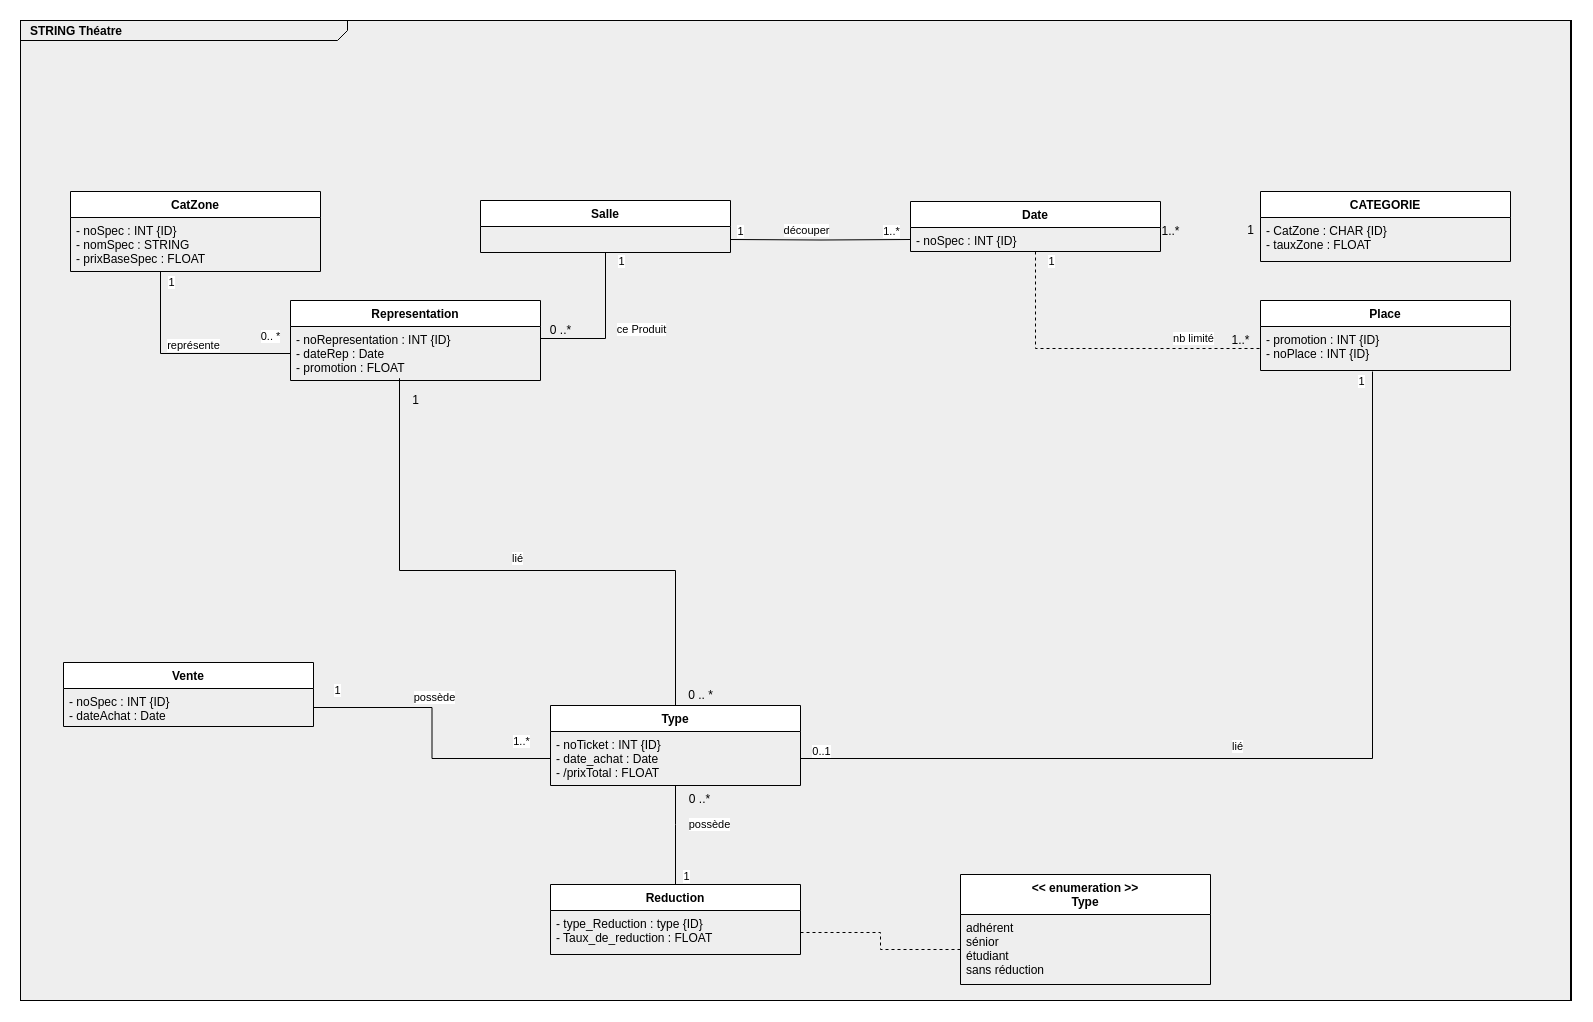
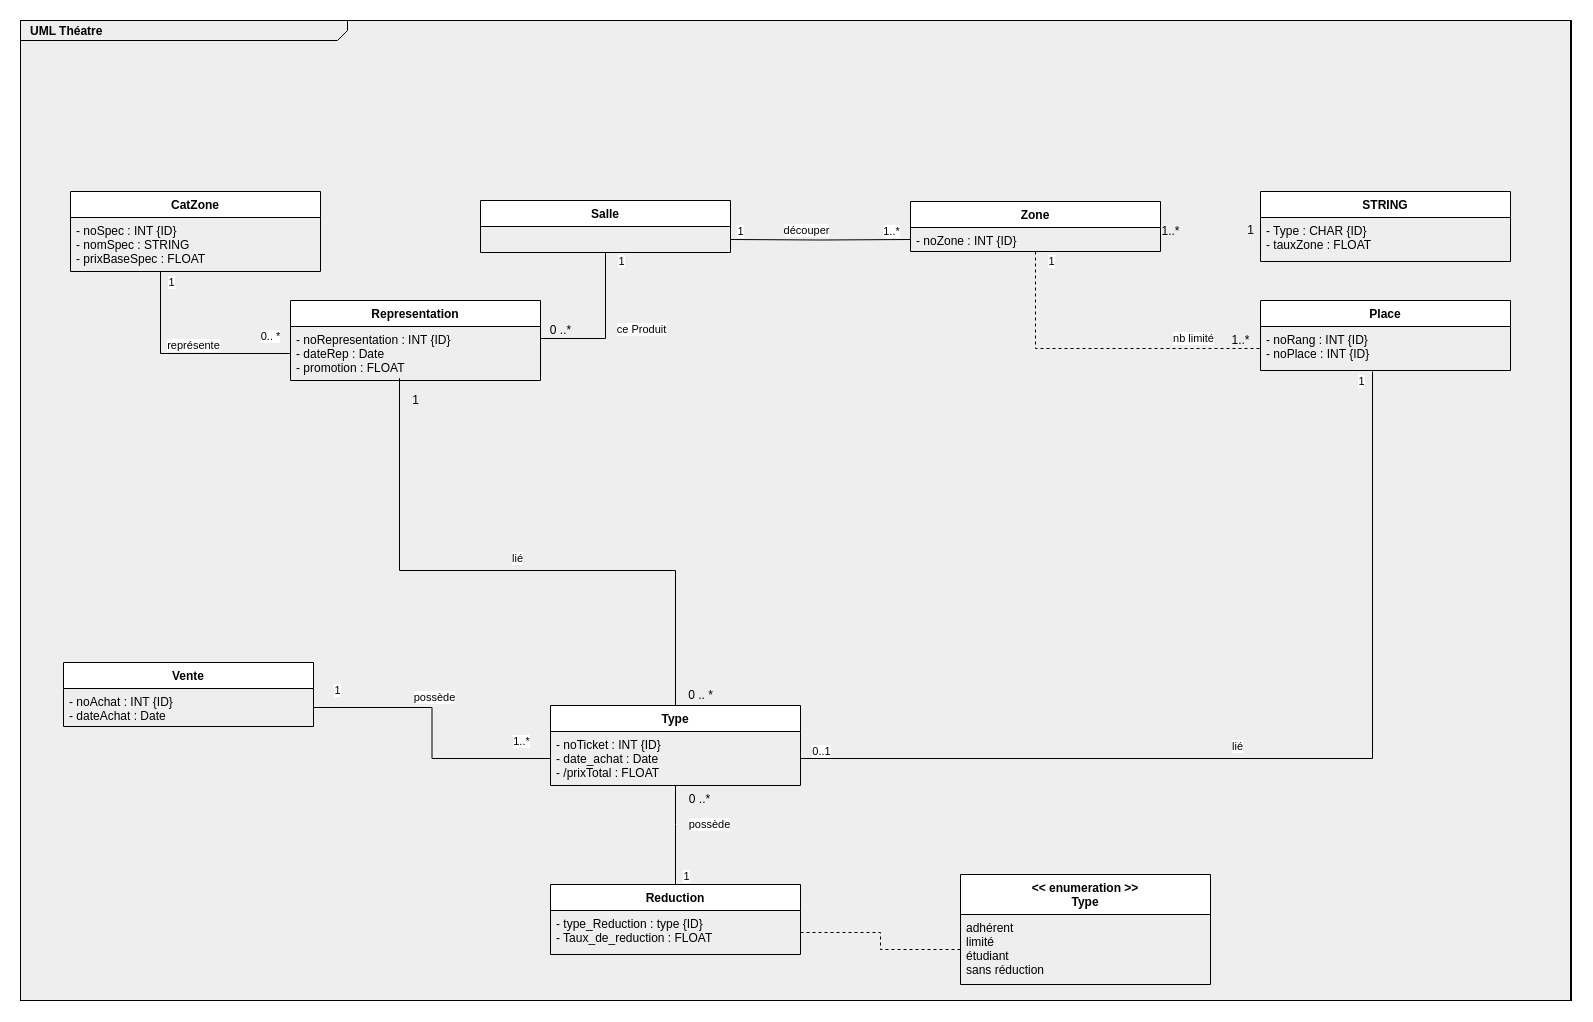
node "STRING Théatre": label "STRING Théatre" -> "UML Théatre"
node "CATEGORIE": label "CATEGORIE" -> "STRING"
node "Date": label "Date" -> "Zone"
node "- CatZone : CHAR {ID} - tauxZone : FLOAT": label "- CatZone : CHAR {ID} - tauxZone : FLOAT" -> "- Type : CHAR {ID} - tauxZone : FLOAT"
node "- noSpec : INT {ID}": label "- noSpec : INT {ID}" -> "- noZone : INT {ID}"
node "- promotion : INT {ID} - noPlace : INT {ID}": label "- promotion : INT {ID} - noPlace : INT {ID}" -> "- noRang : INT {ID} - noPlace : INT {ID}"
node "- noSpec : INT {ID} - dateAchat : Date": label "- noSpec : INT {ID} - dateAchat : Date" -> "- noAchat : INT {ID} - dateAchat : Date"
node "adhérent sénior étudiant sans réduction": label "adhérent sénior étudiant sans réduction" -> "adhérent limité étudiant sans réduction"
